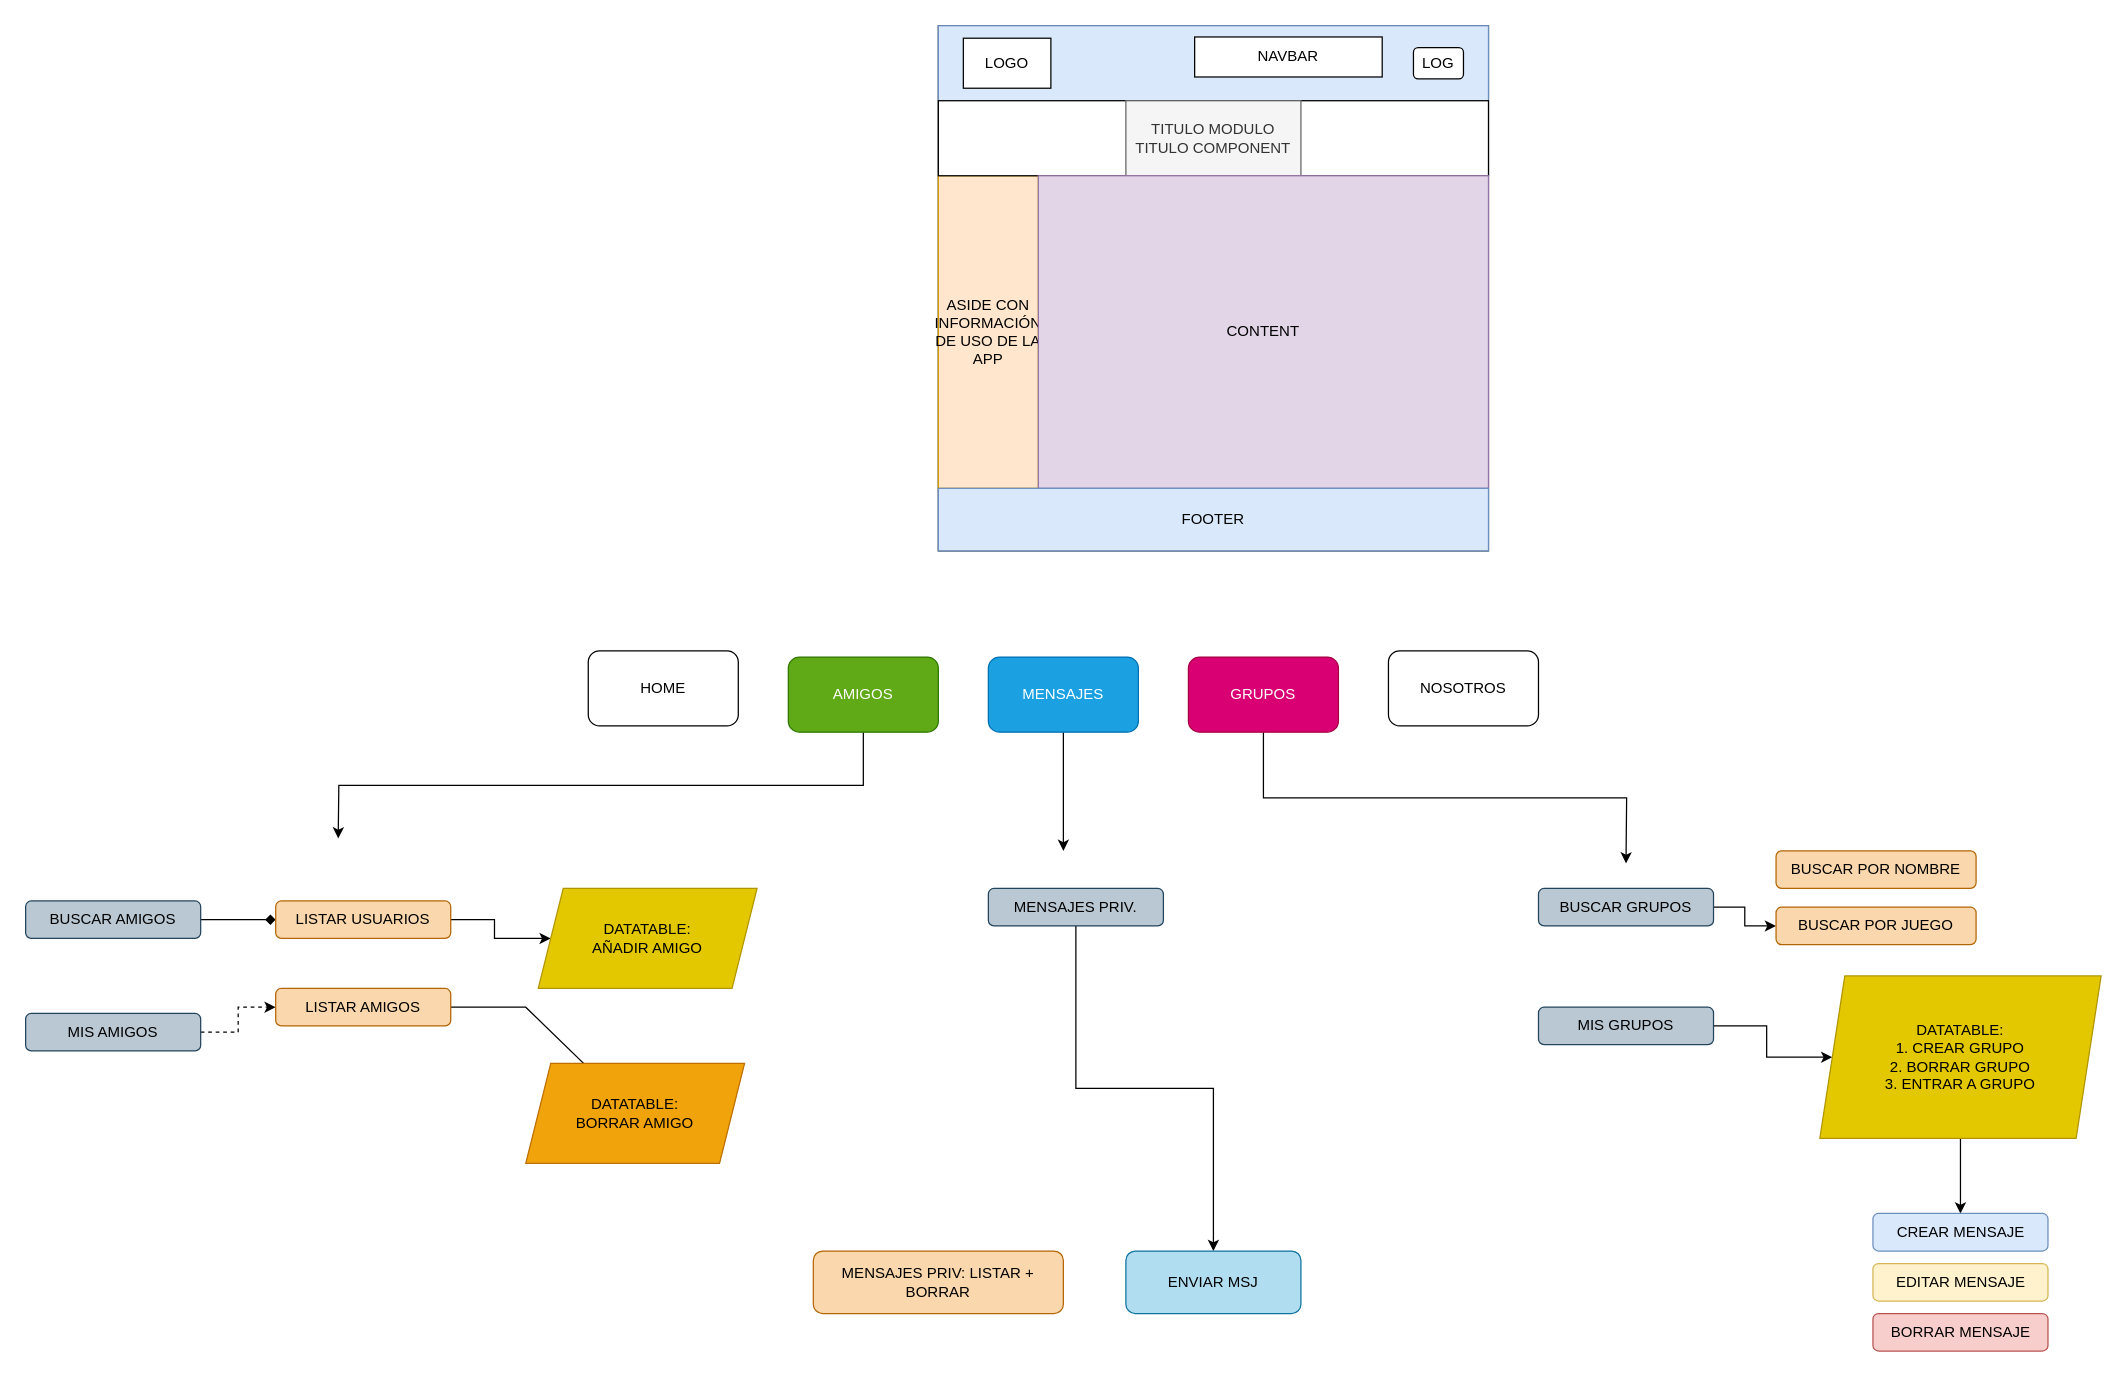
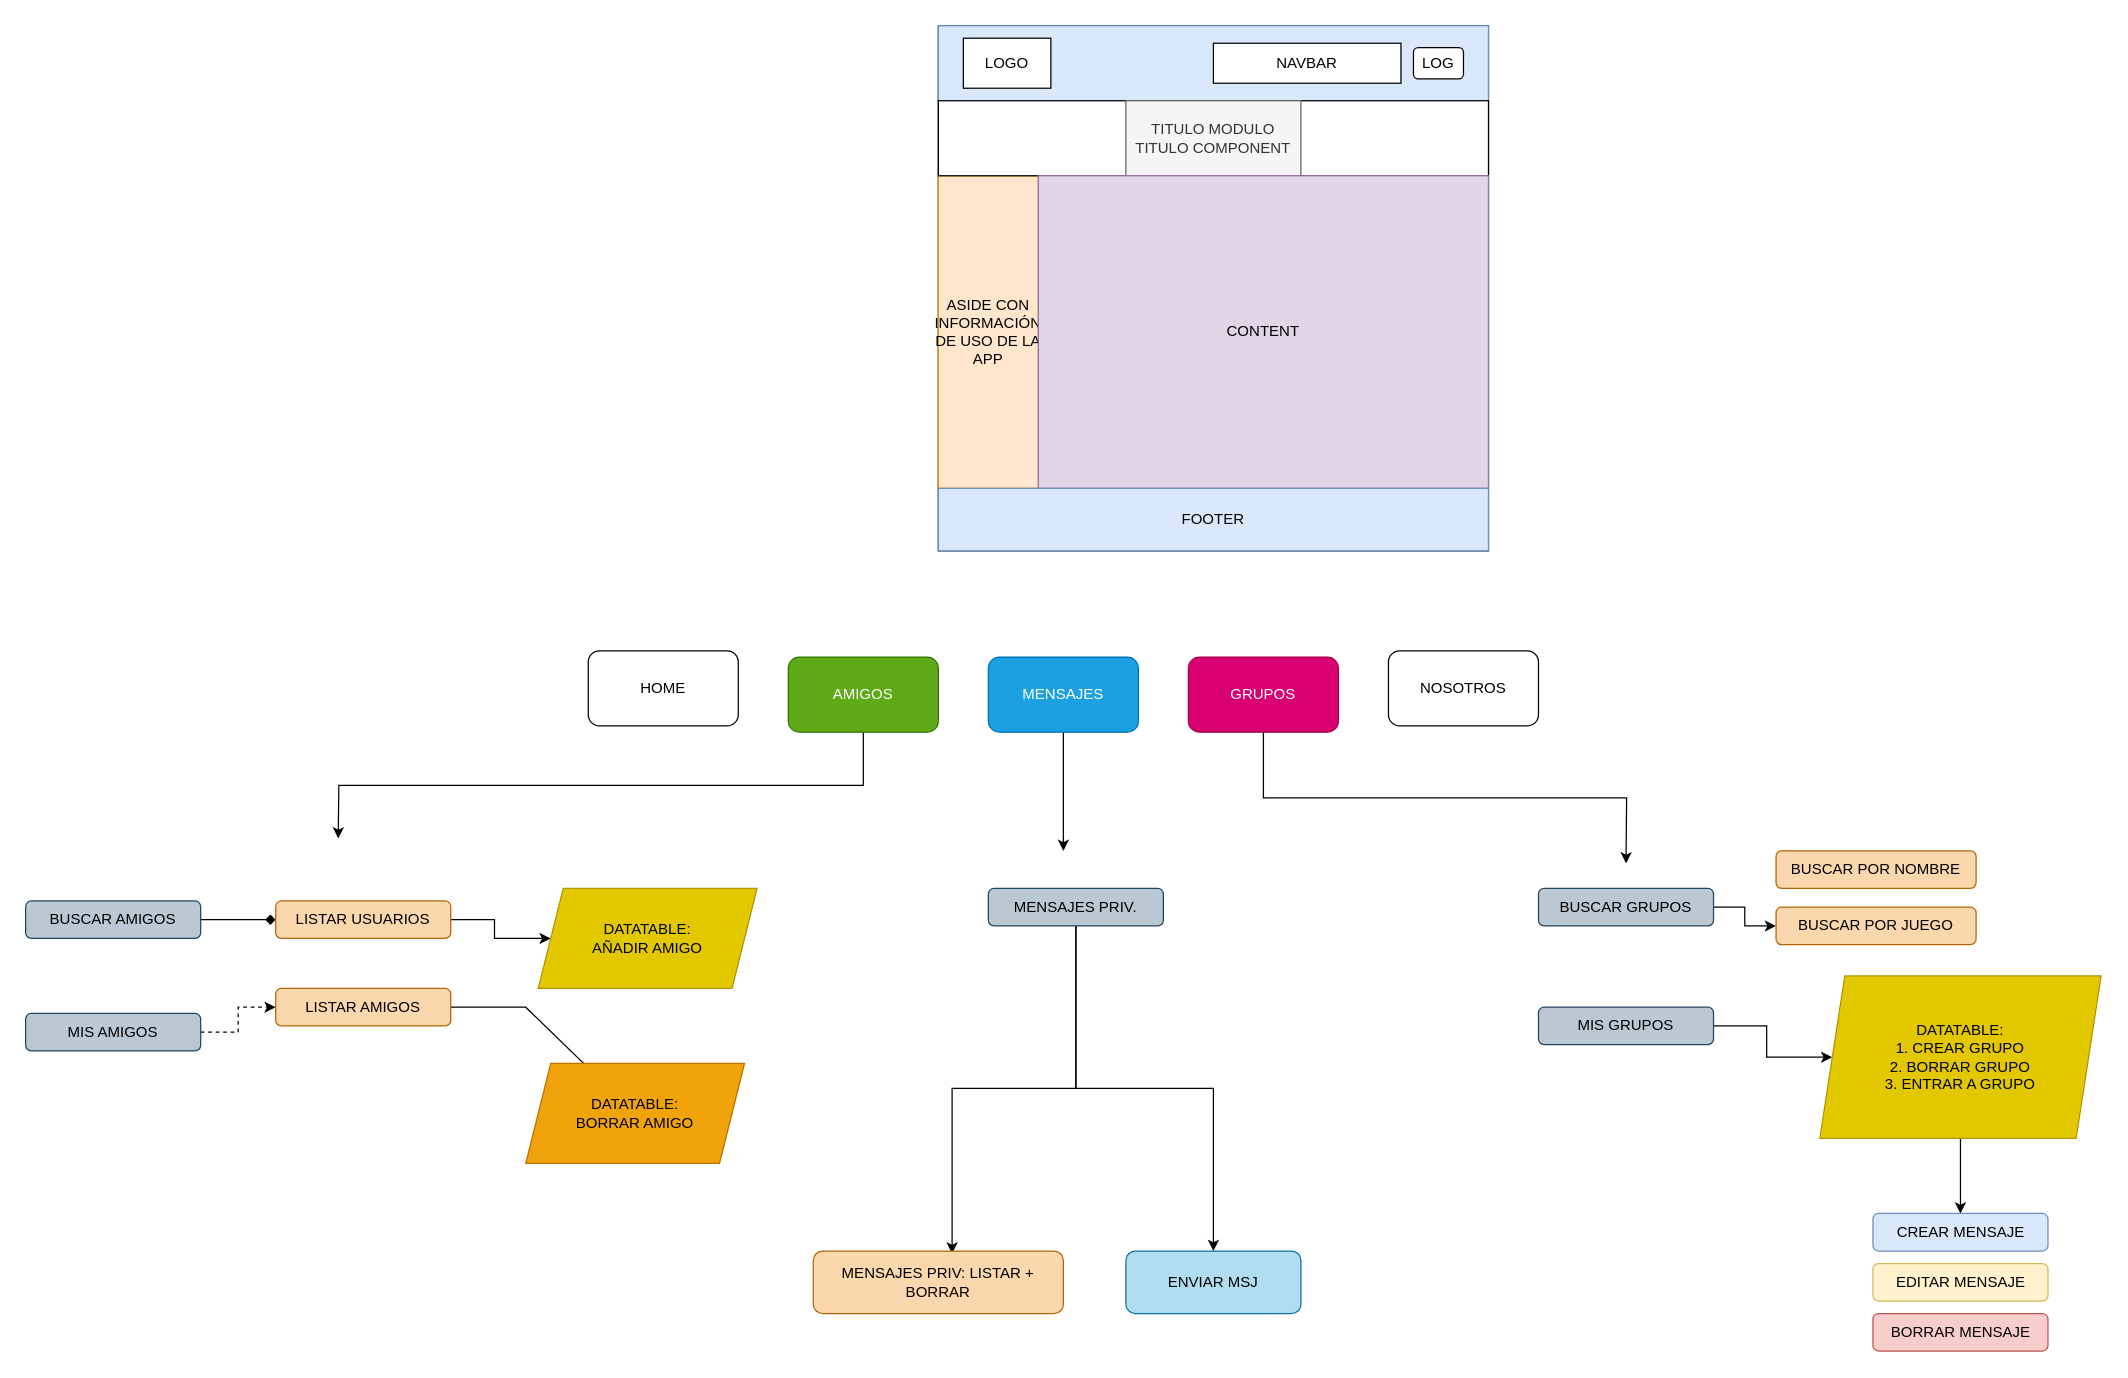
node "NAVBAR": moved (1288, 57) -> (1307, 63)
edge "MENSAJES PRIV." -> "MENSAJES PRIV: LISTAR + BORRAR": added
